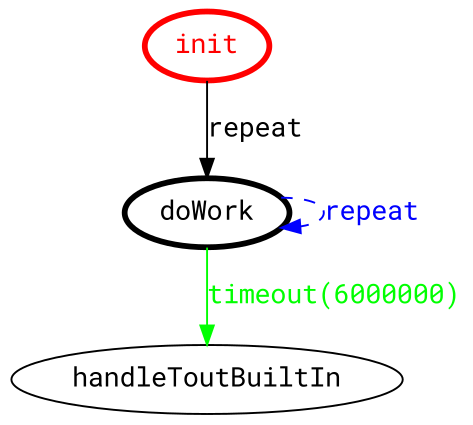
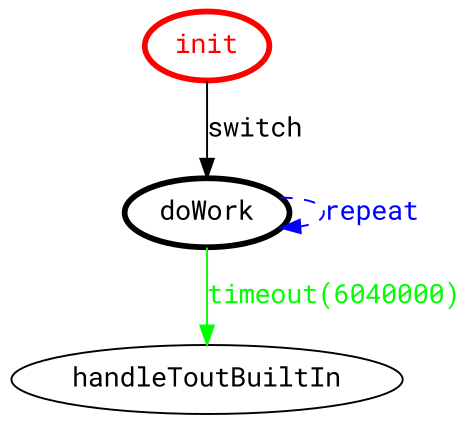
edge "init" -> "doWork": label "repeat" -> "switch"
edge "doWork" -> "handleToutBuiltIn": label "timeout(6000000)" -> "timeout(6040000)"
